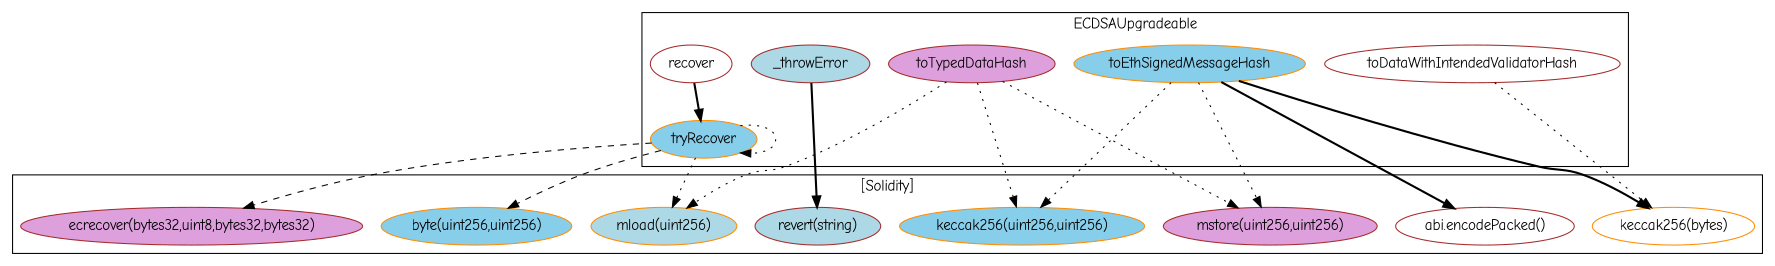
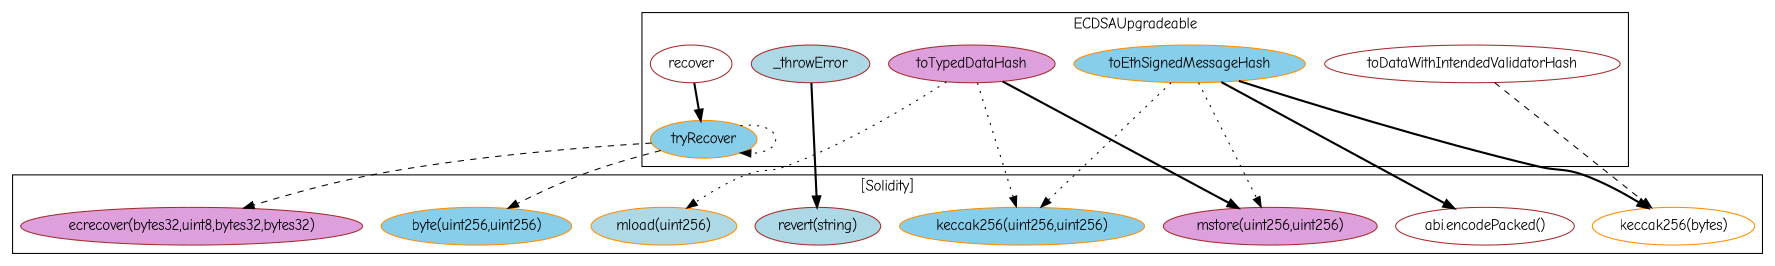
edge "toDataWithIntendedValidatorHash" -> "keccak256(bytes)": style dotted -> dashed
edge "toTypedDataHash" -> "mstore(uint256,uint256)": style dotted -> bold
edge "tryRecover" -> "mload(uint256)": removed
